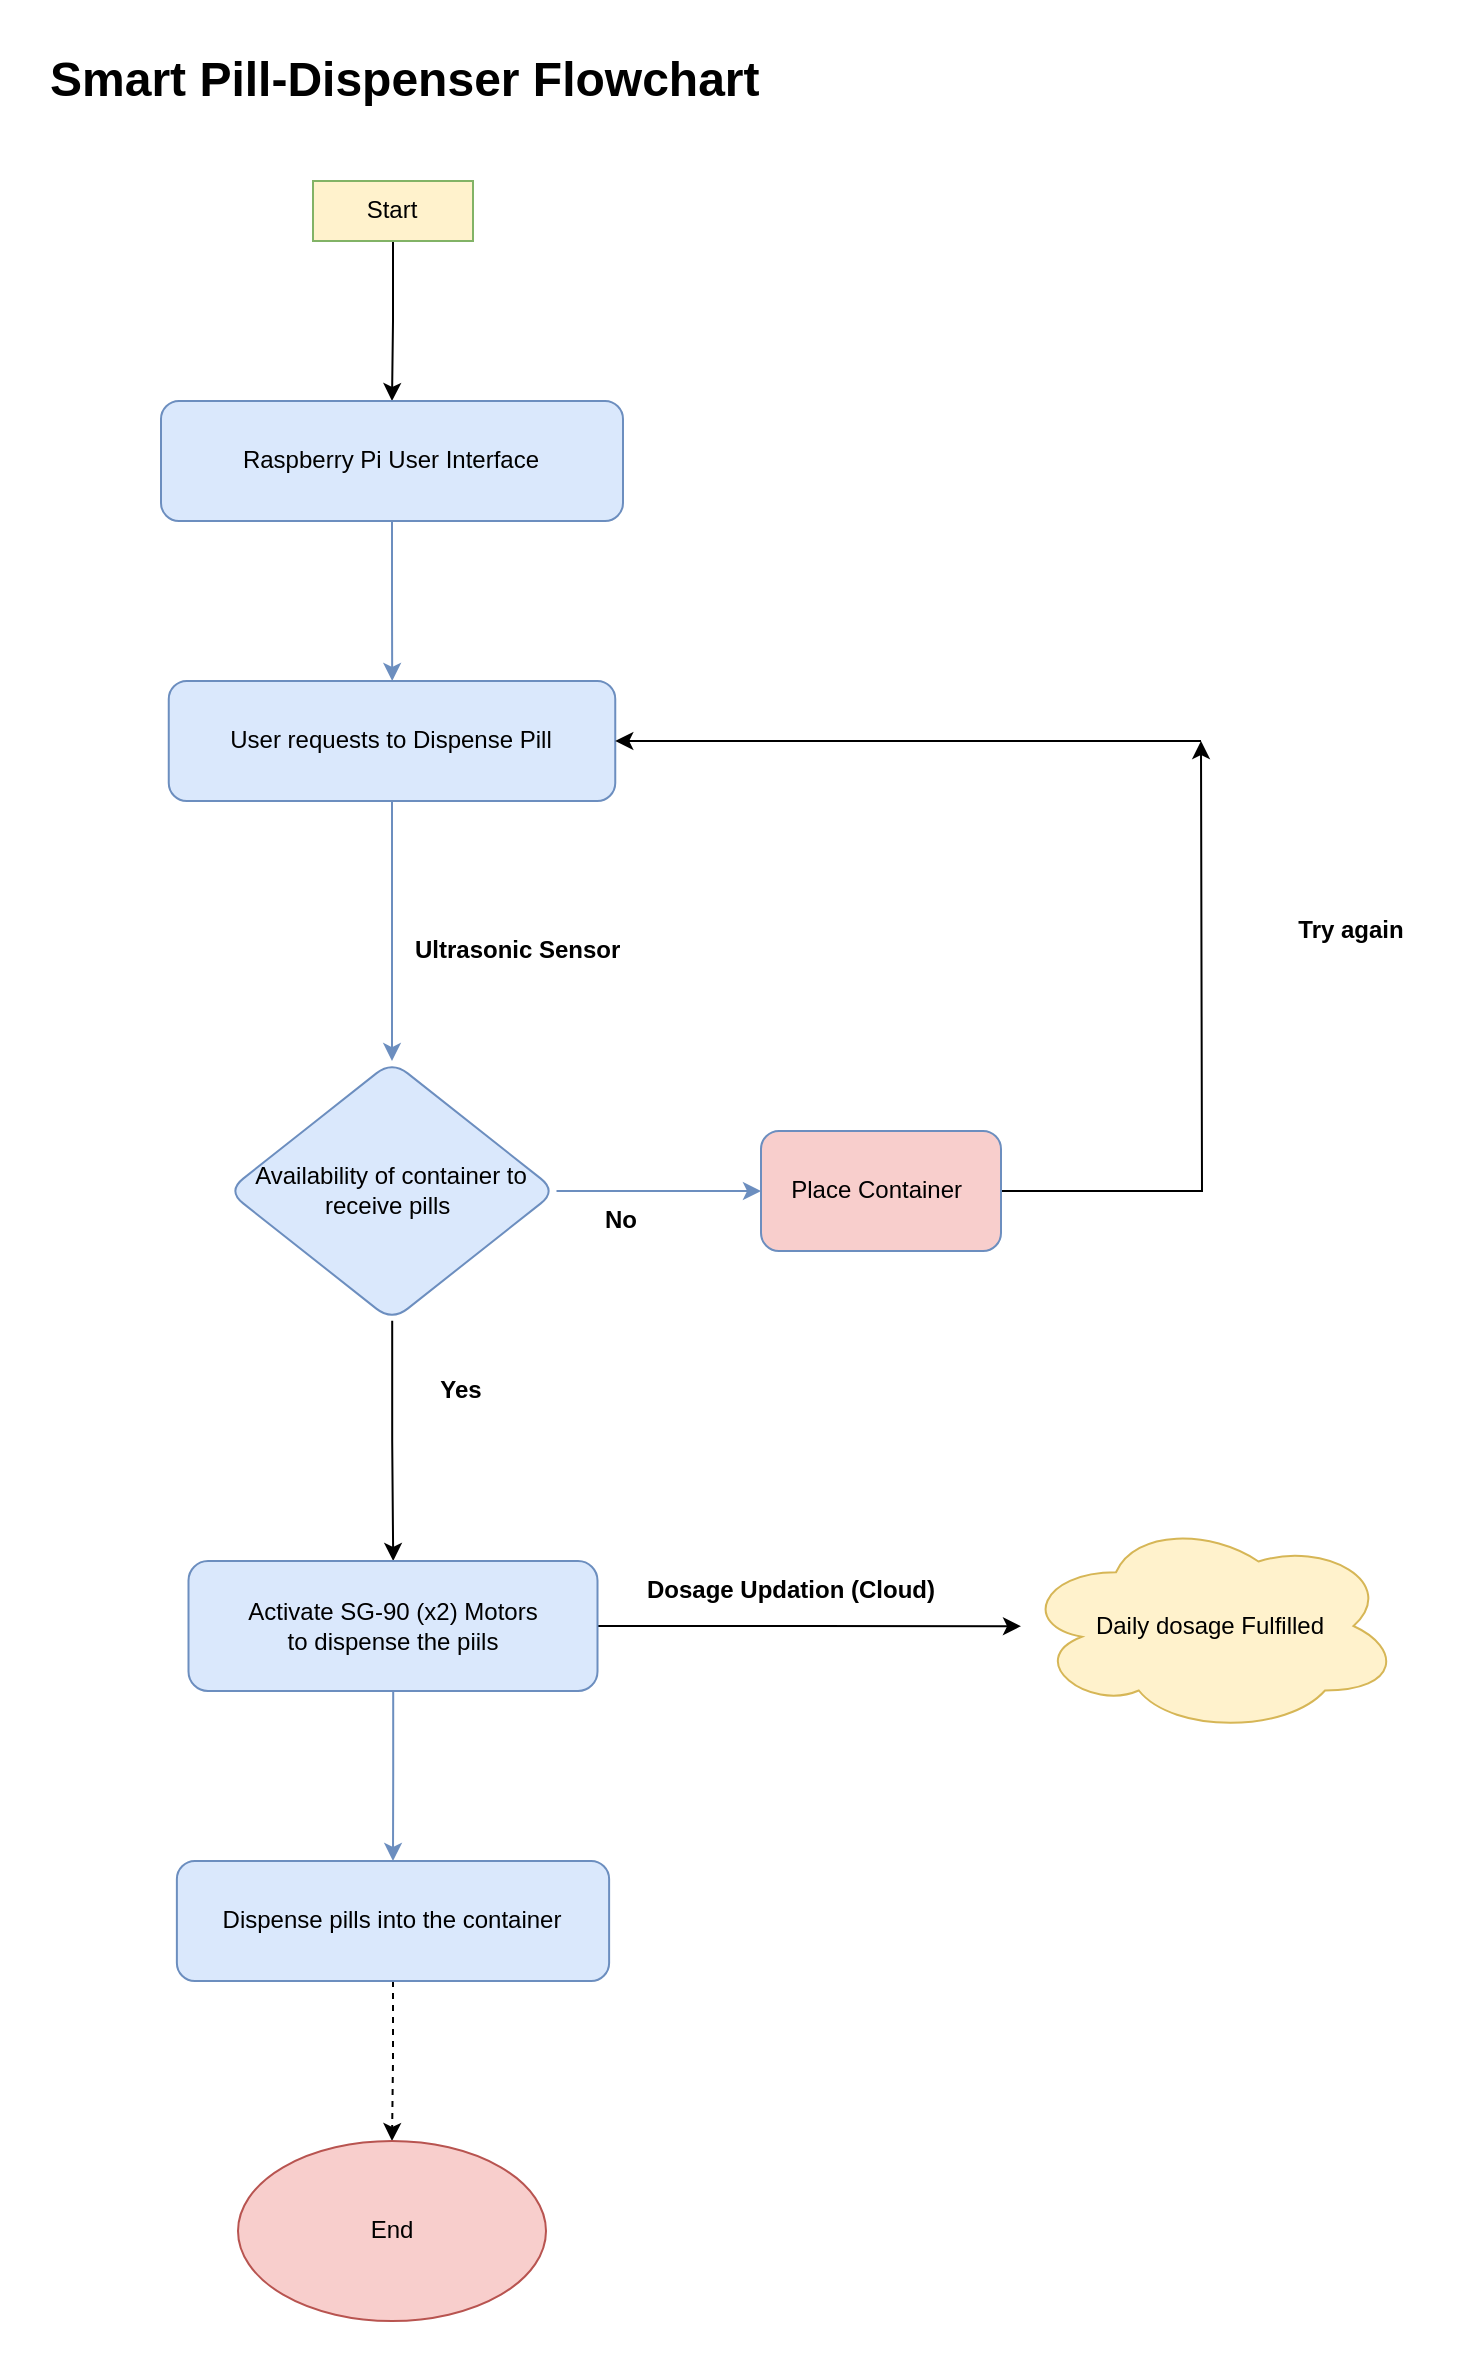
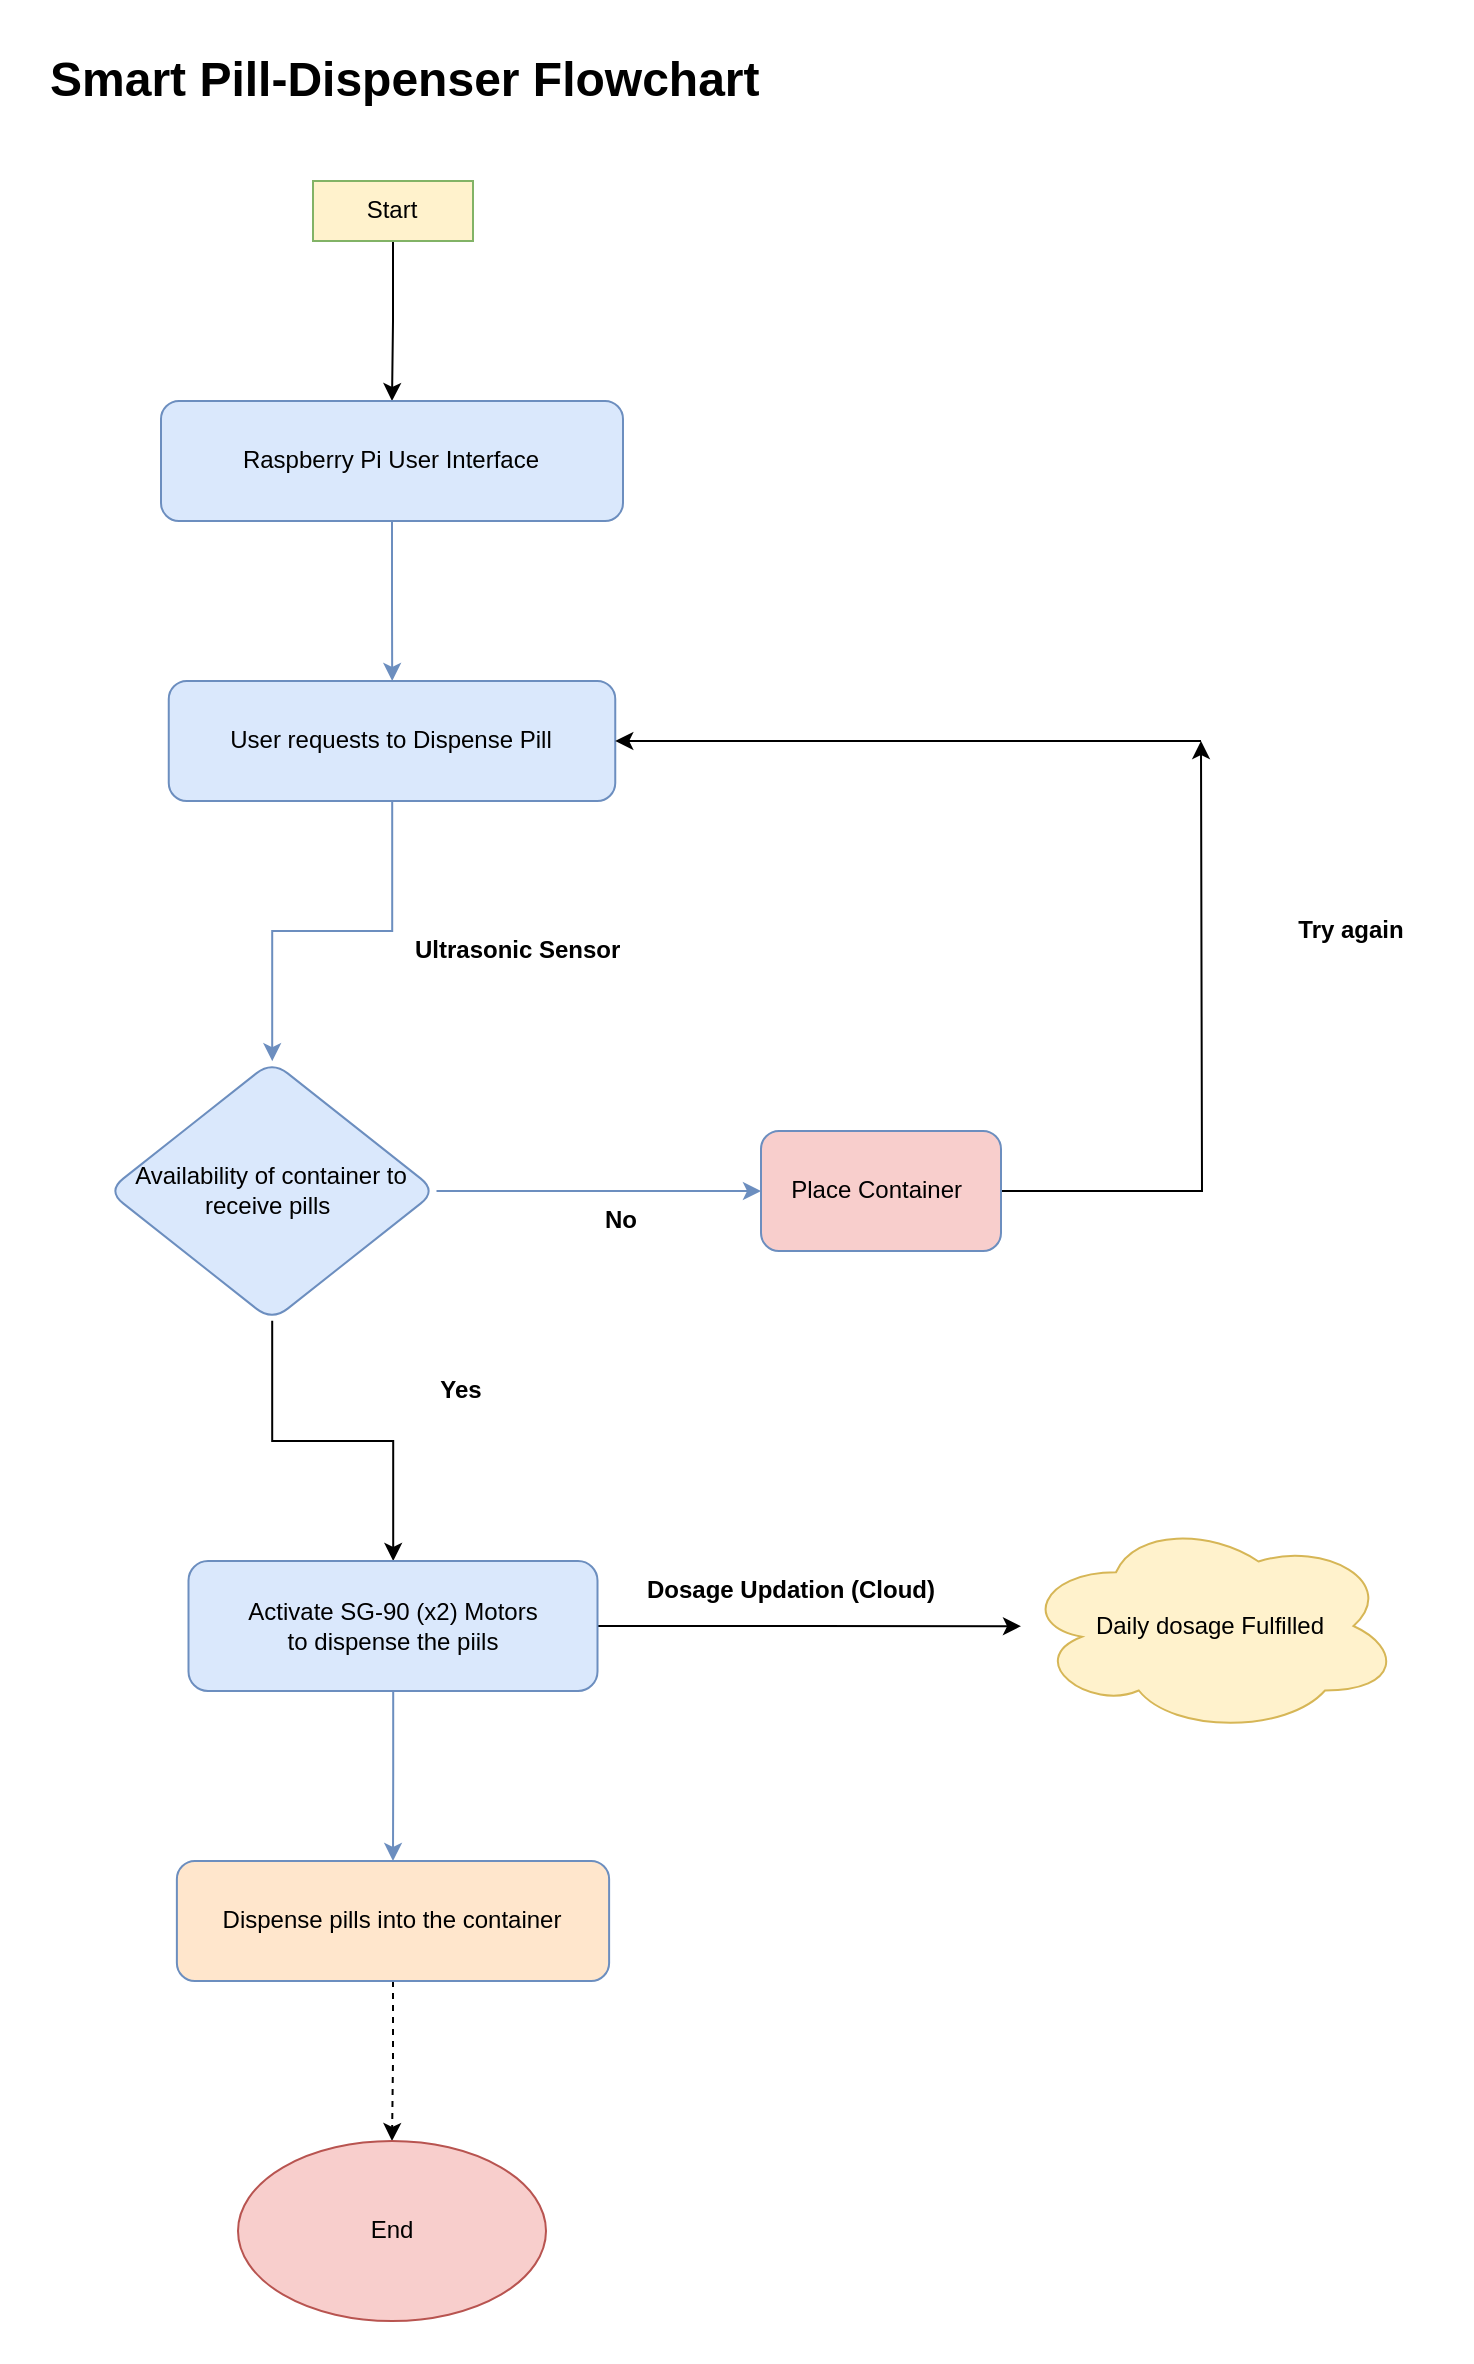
node "Availability of container to receive pills": moved (392, 1191) -> (272, 1191)
node "Dispense pills into the container": fillcolor #dae8fc -> #ffe6cc
